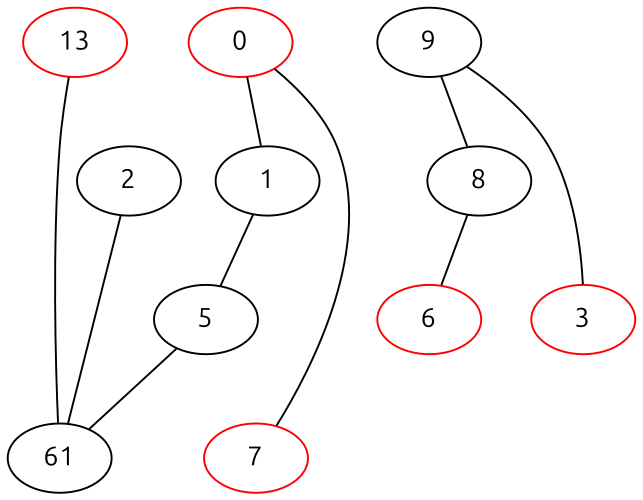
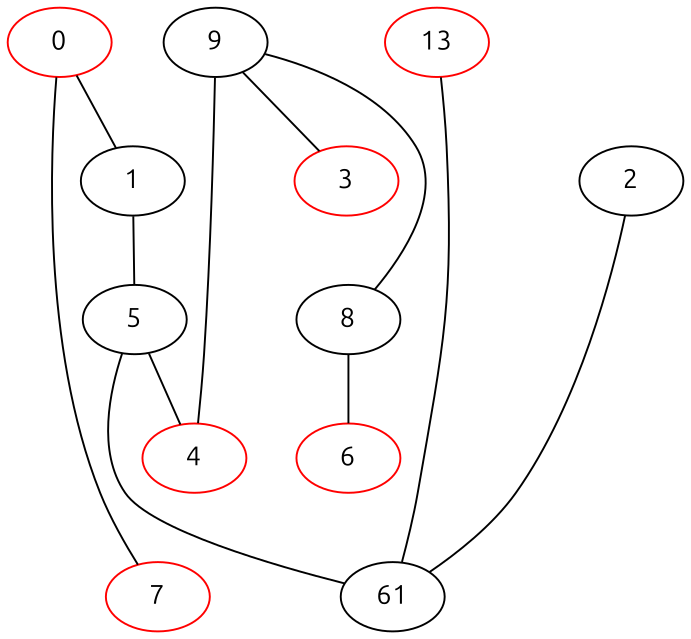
node "4": added
